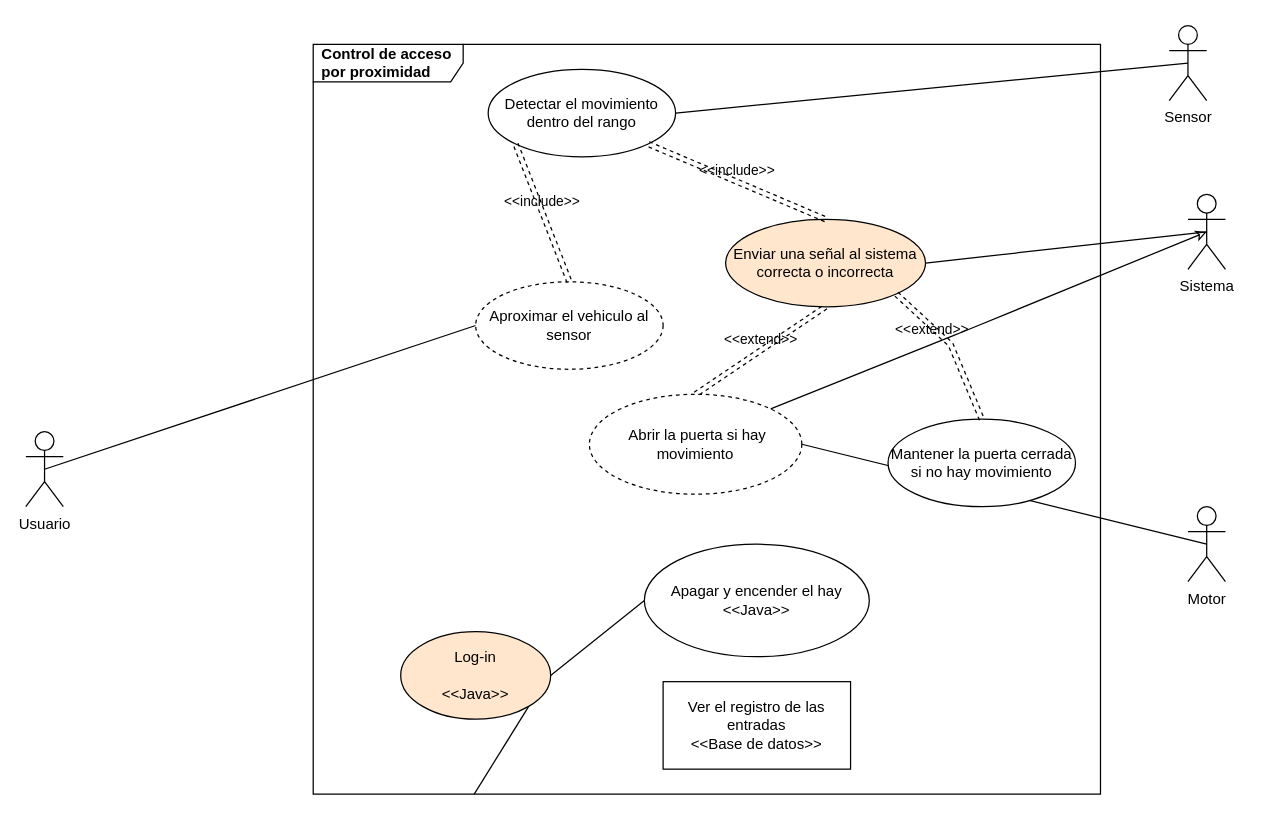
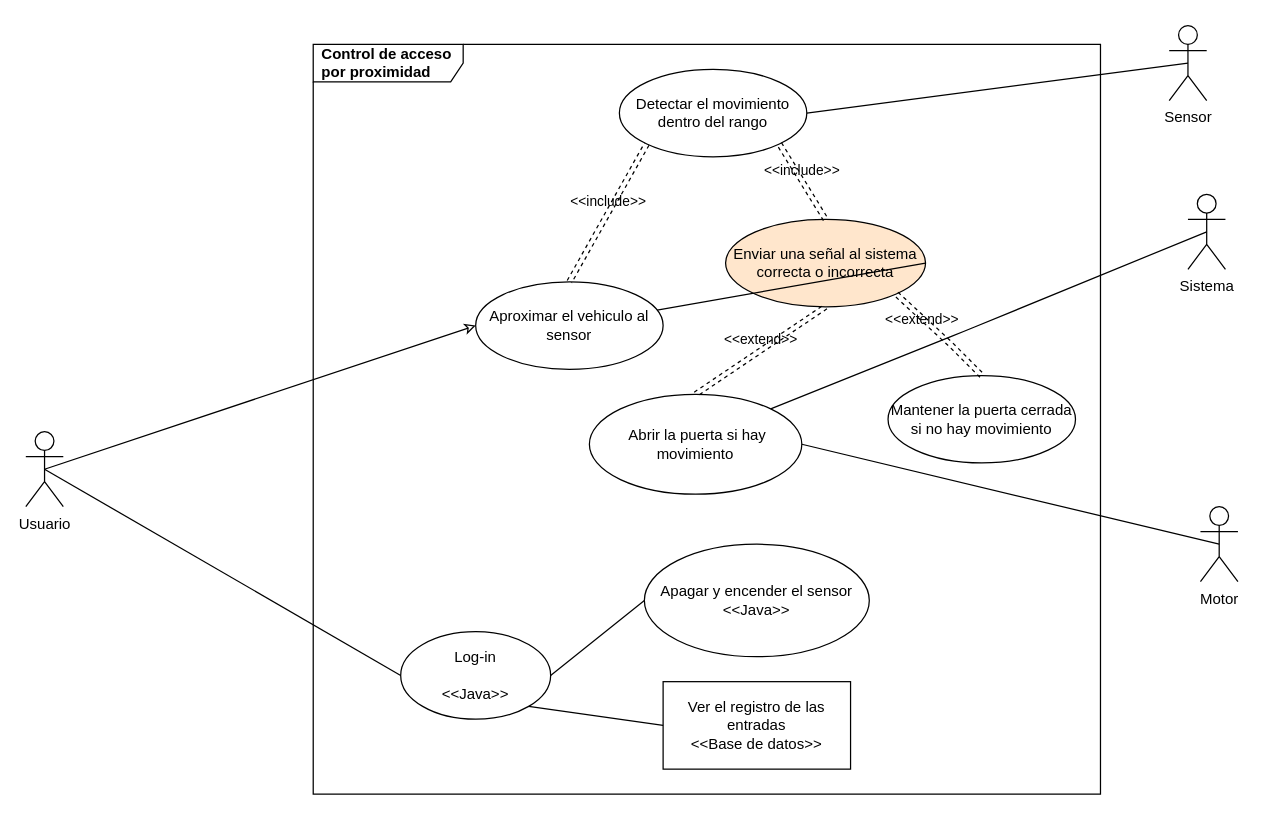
node "Detectar el movimiento dentro del rango": moved (582, 113) -> (713, 113)
edge "Abrir la puerta si hay movimiento" -> "Sistema": arrowhead classic -> none
edge "Sistema" -- "Enviar una señal al sistema correcta o incorrecta": now "Aproximar el vehiculo al sensor" -- "Enviar una señal al sistema correcta o incorrecta"
node "Aproximar el vehiculo al sensor": style dashed -> solid
edge "Aproximar el vehiculo al sensor" -- "Usuario": arrowhead none -> classic
node "Abrir la puerta si hay movimiento": style dashed -> solid
node "Mantener la puerta cerrada si no hay movimiento": moved (982, 463) -> (982, 419)
node "Motor": moved (1207, 544) -> (1219, 544)
edge "Usuario" -- "Log-in <<Java>>": added
node "Apagar y encender el hay <<Java>>": label "Apagar y encender el hay <<Java>>" -> "Apagar y encender el sensor <<Java>>"
node "Log-in <<Java>>": fillcolor #ffe6cc -> #ffffff
edge "Control de acceso por proximidad" -- "Log-in <<Java>>": now "Ver el registro de las entradas <<Base de datos>>" -- "Log-in <<Java>>"
